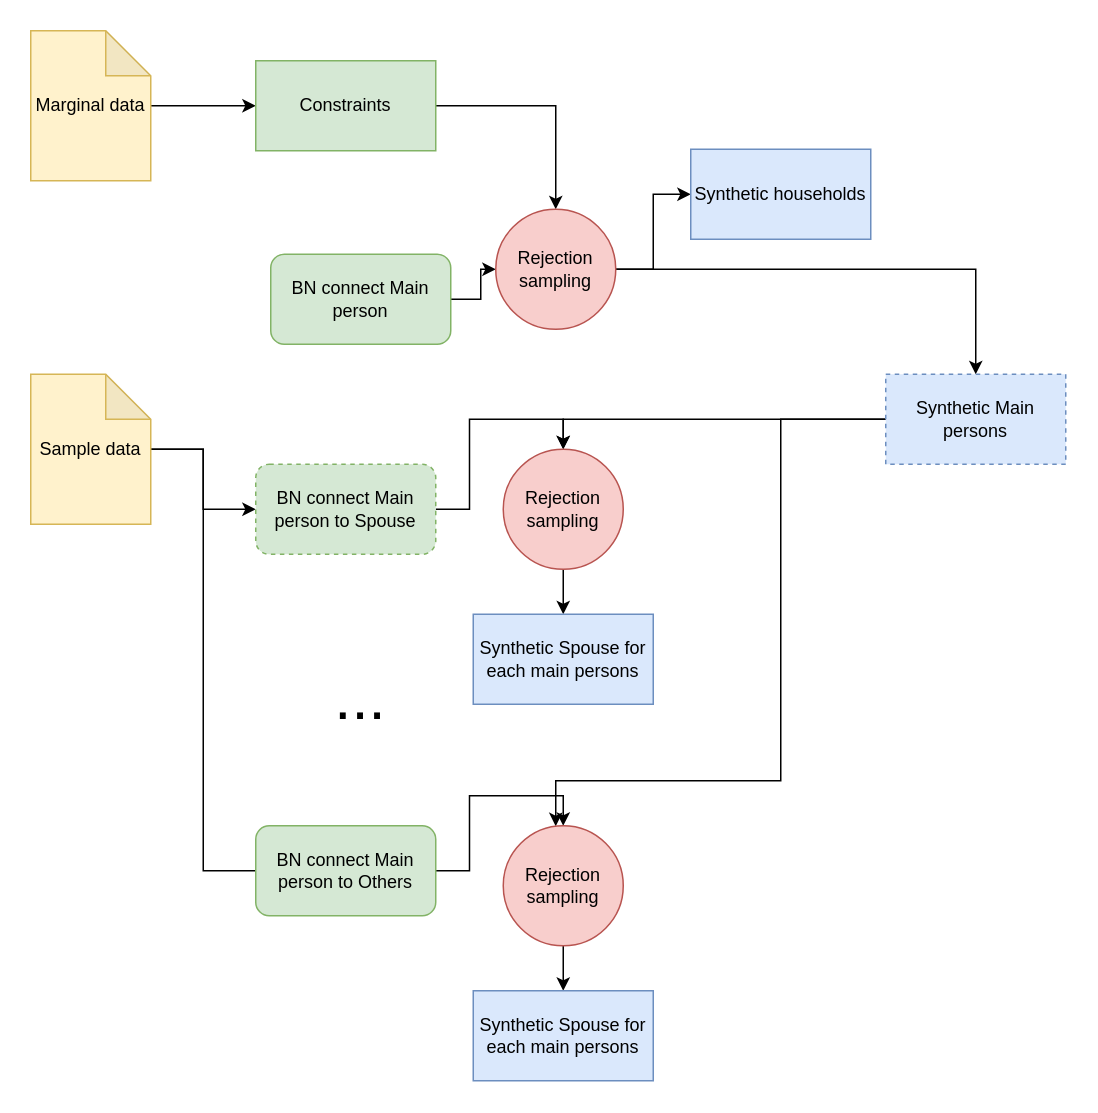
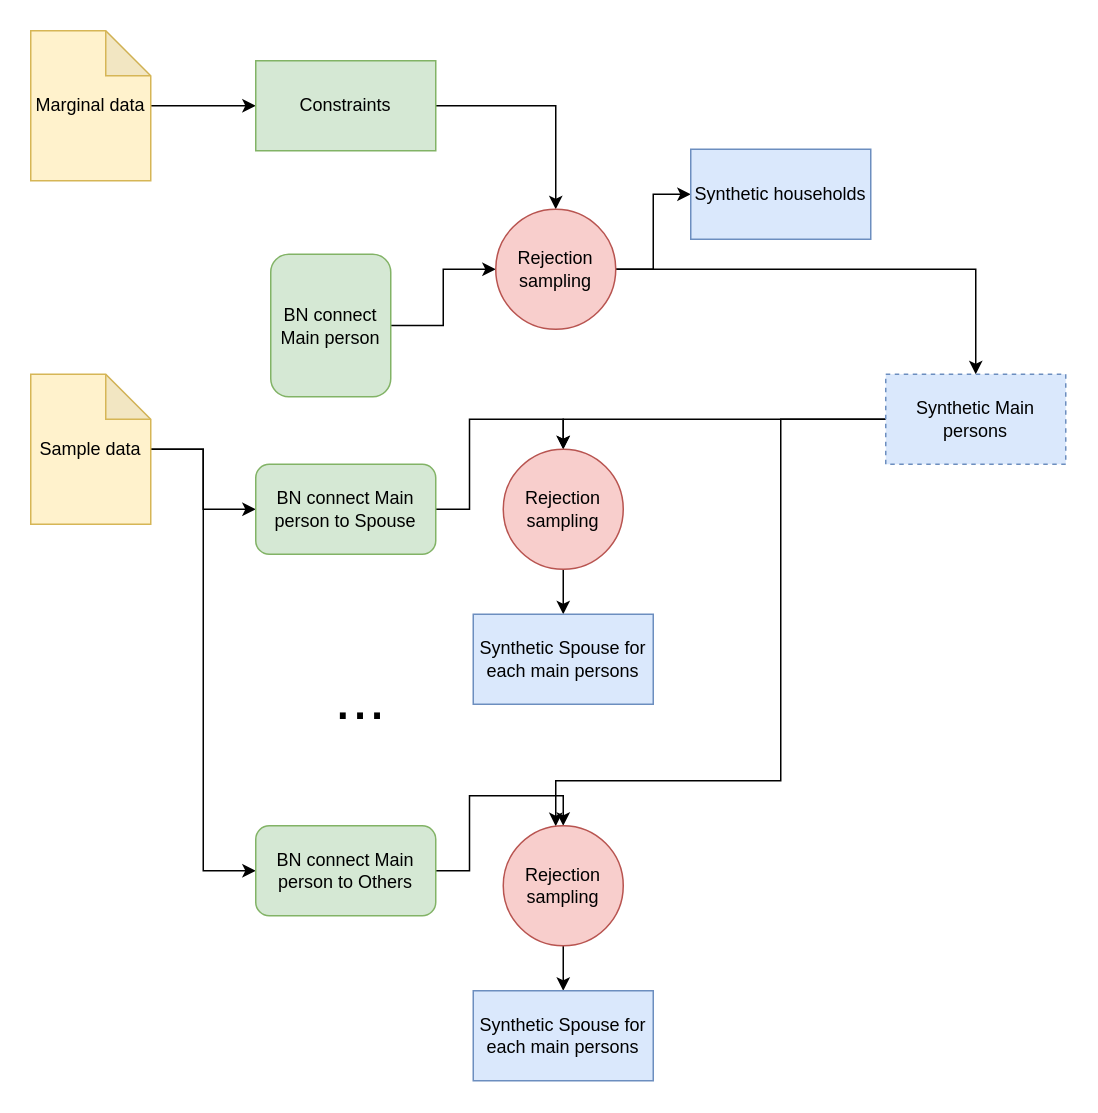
node "BN connect Main person": size 180x90 -> 120x143
node "BN connect Main person to Spouse": style dashed -> solid
edge "Sample data" -- "BN connect Main person to Others": arrowhead none -> classic
